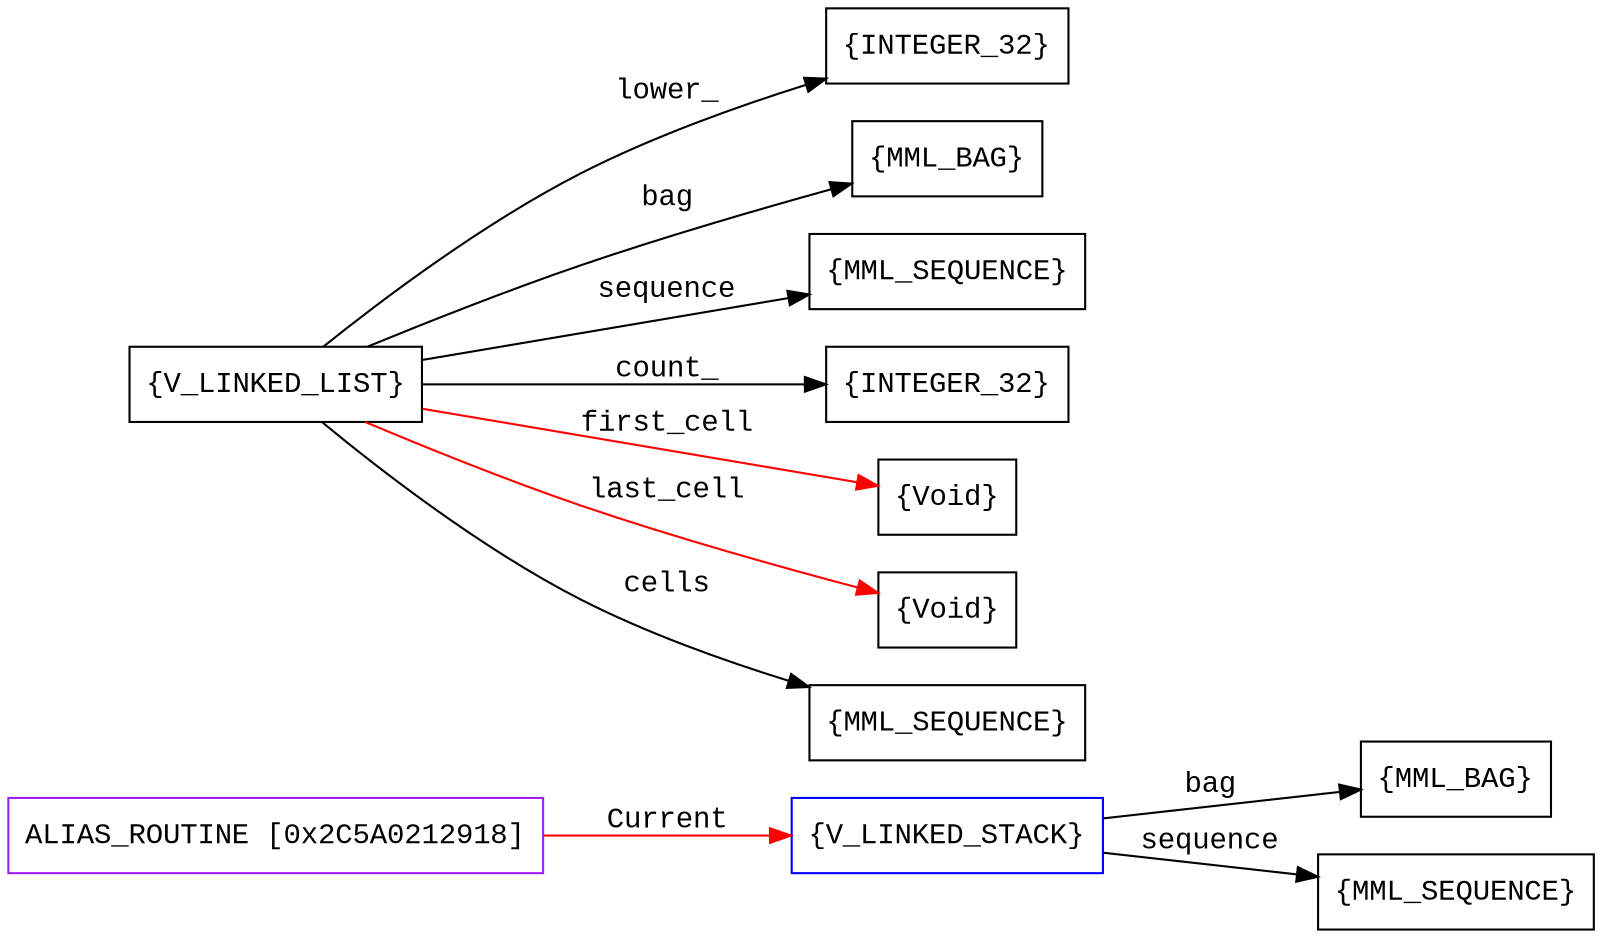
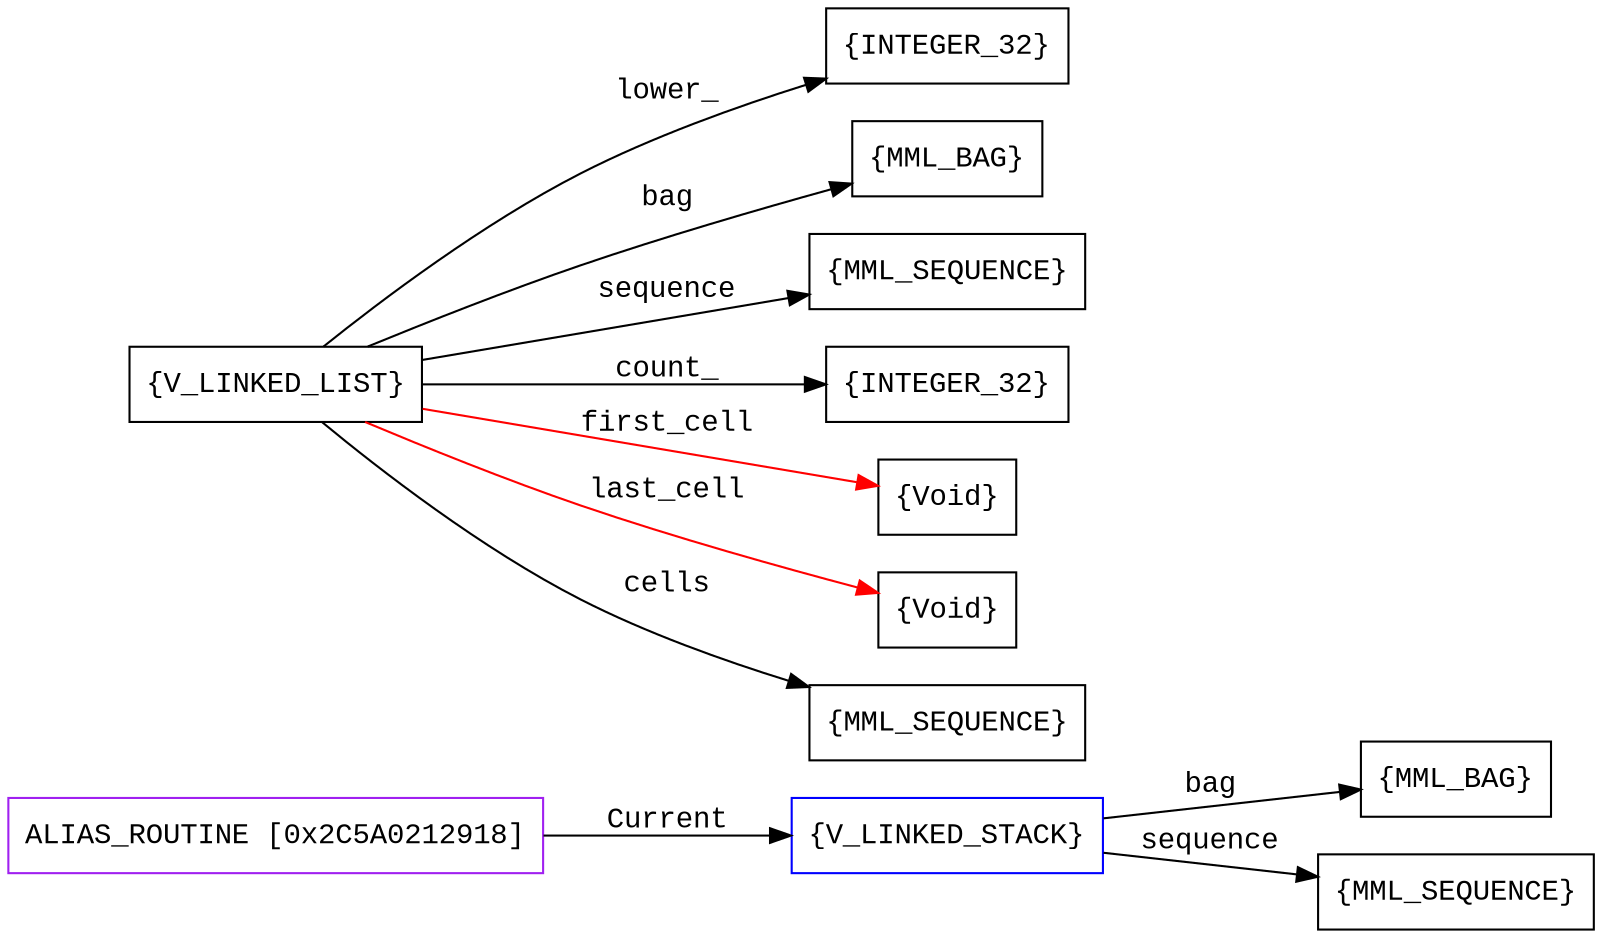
edge "ALIAS_ROUTINE [0x2C5A0212918]" -> "{V_LINKED_STACK}": color red -> black
